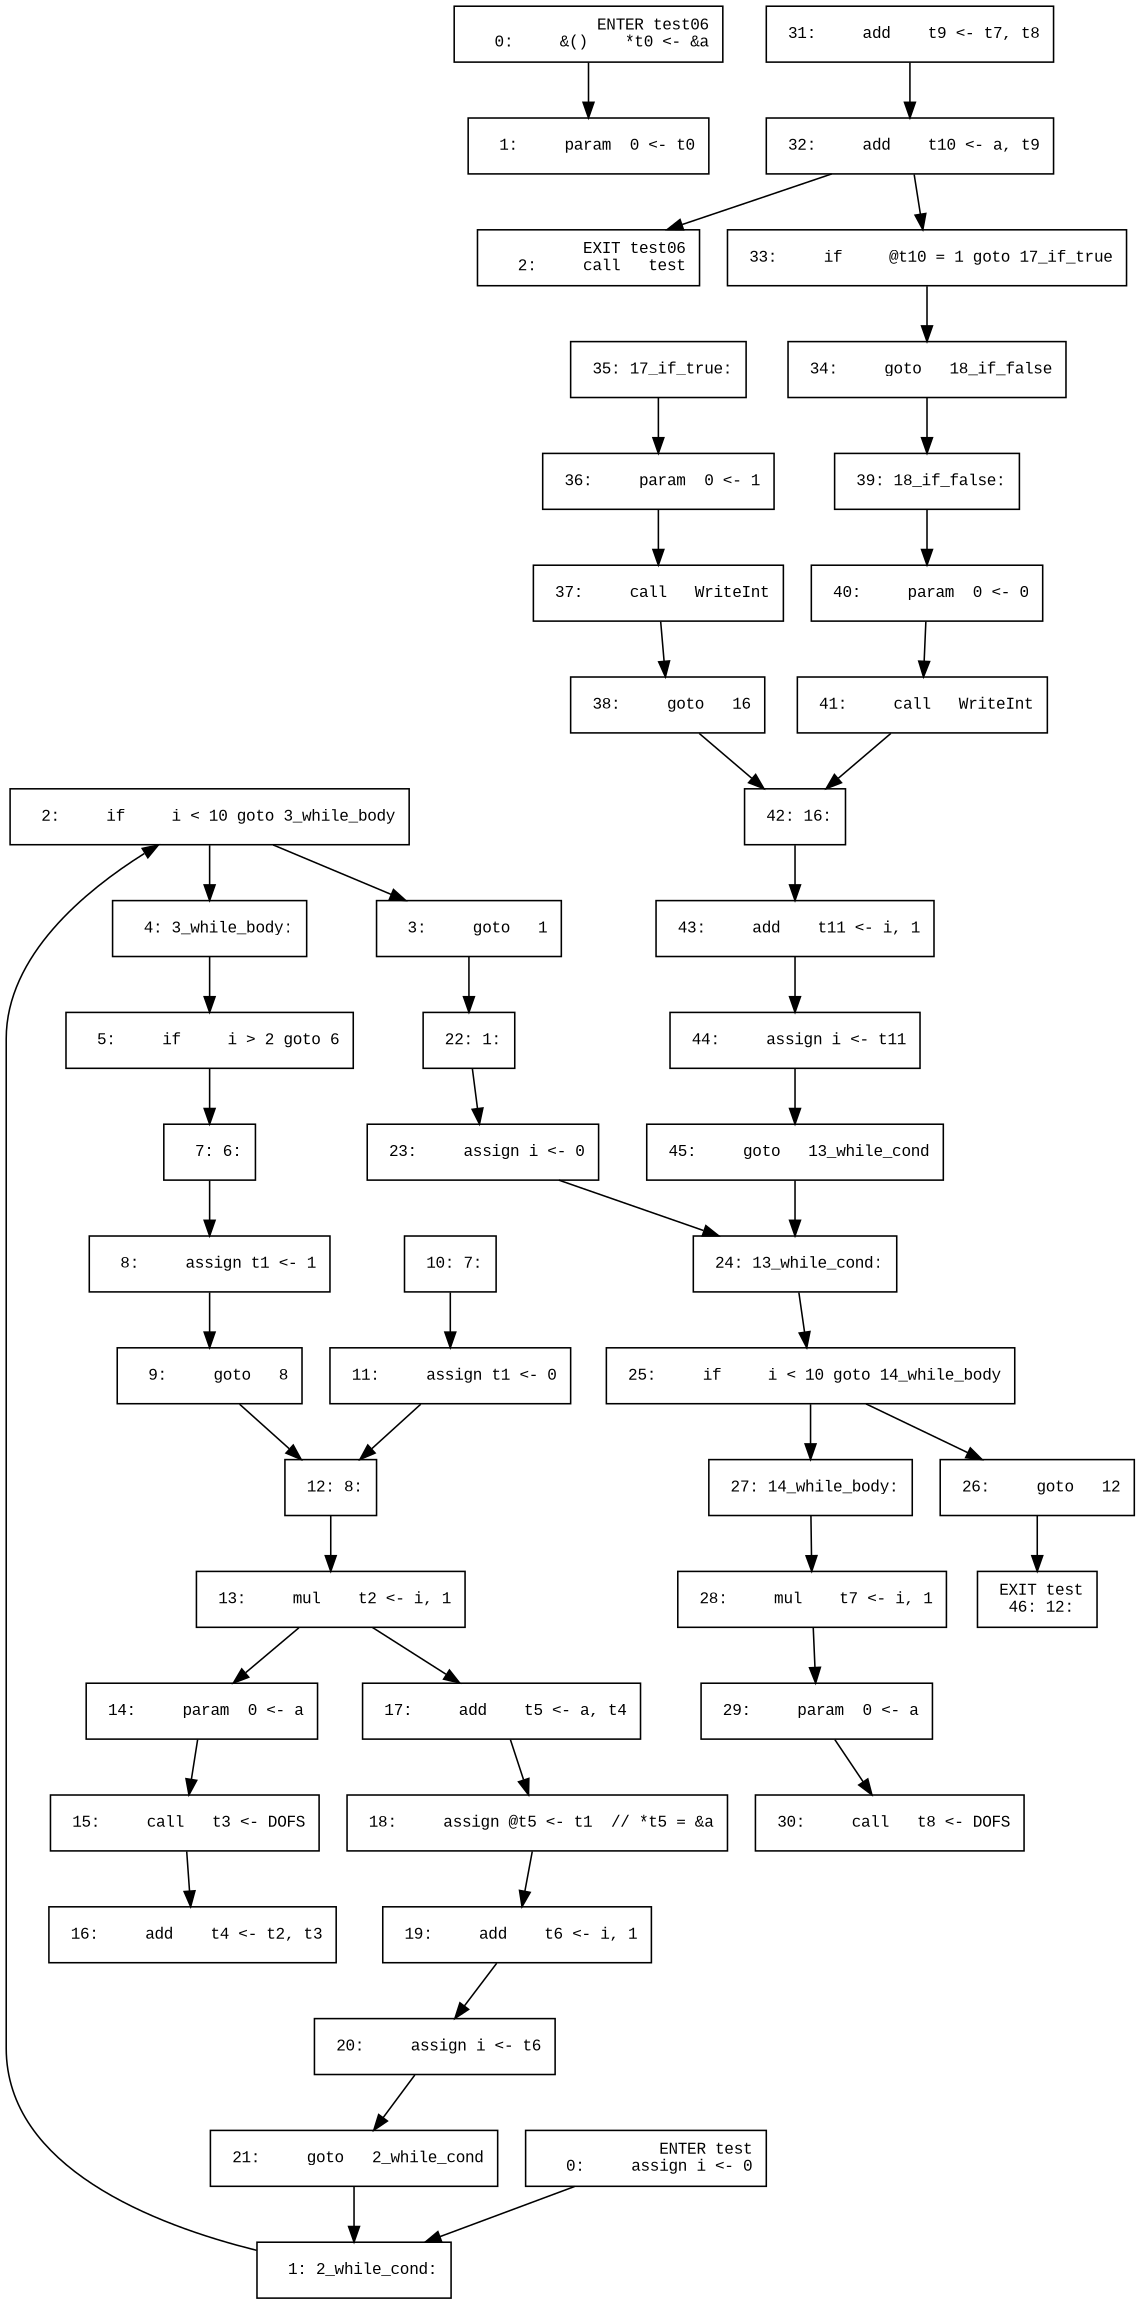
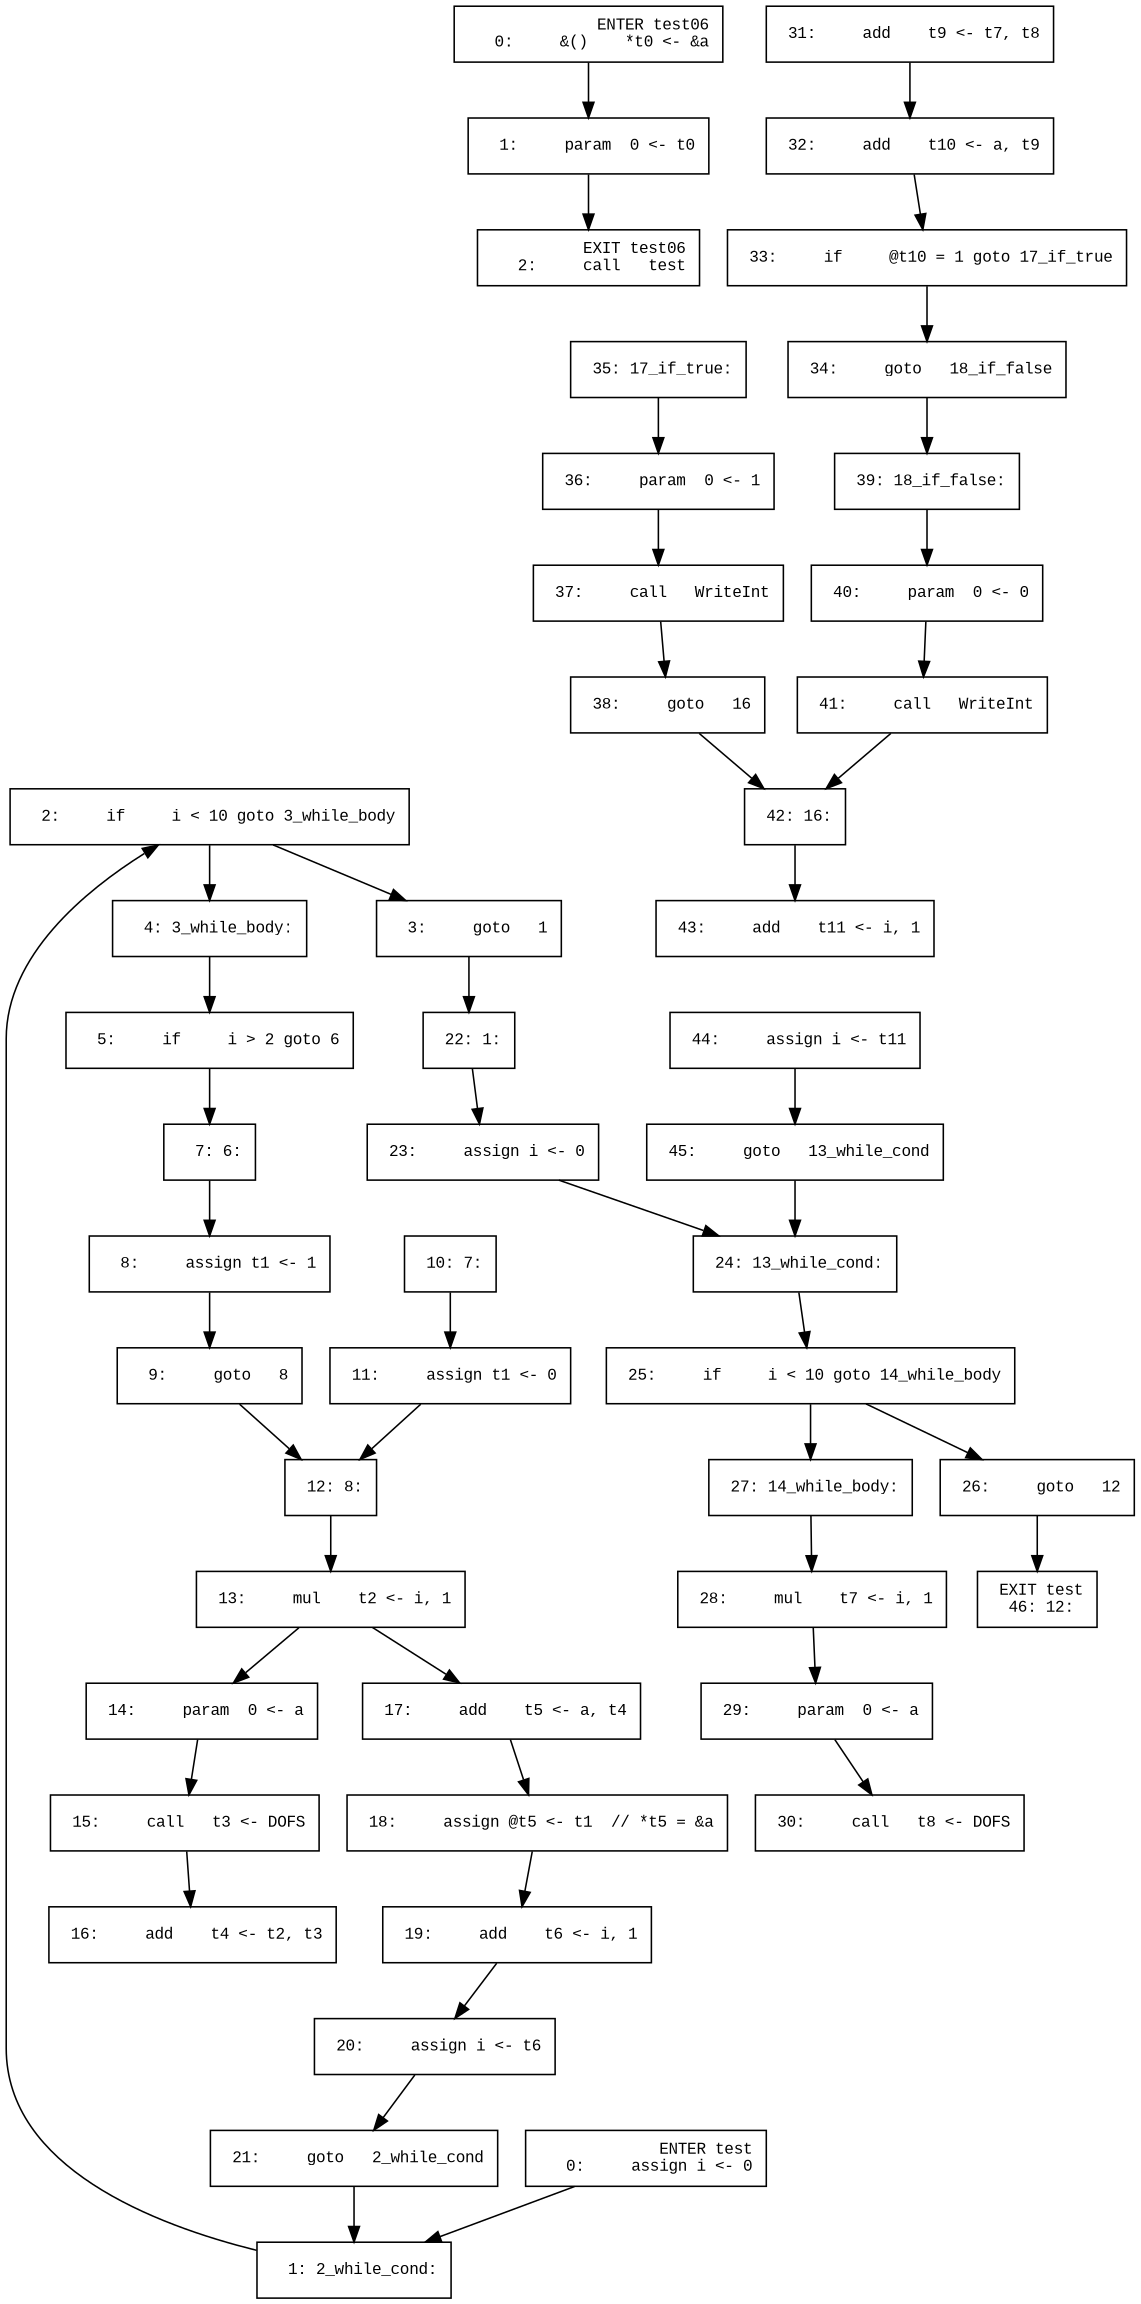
edge "32:     add    t10 <- a, t9" -> "EXIT test06 2:     call   test": now "1:     param  0 <- t0" -> "EXIT test06 2:     call   test"
edge "43:     add    t11 <- i, 1" -> "44:     assign i <- t11": removed
